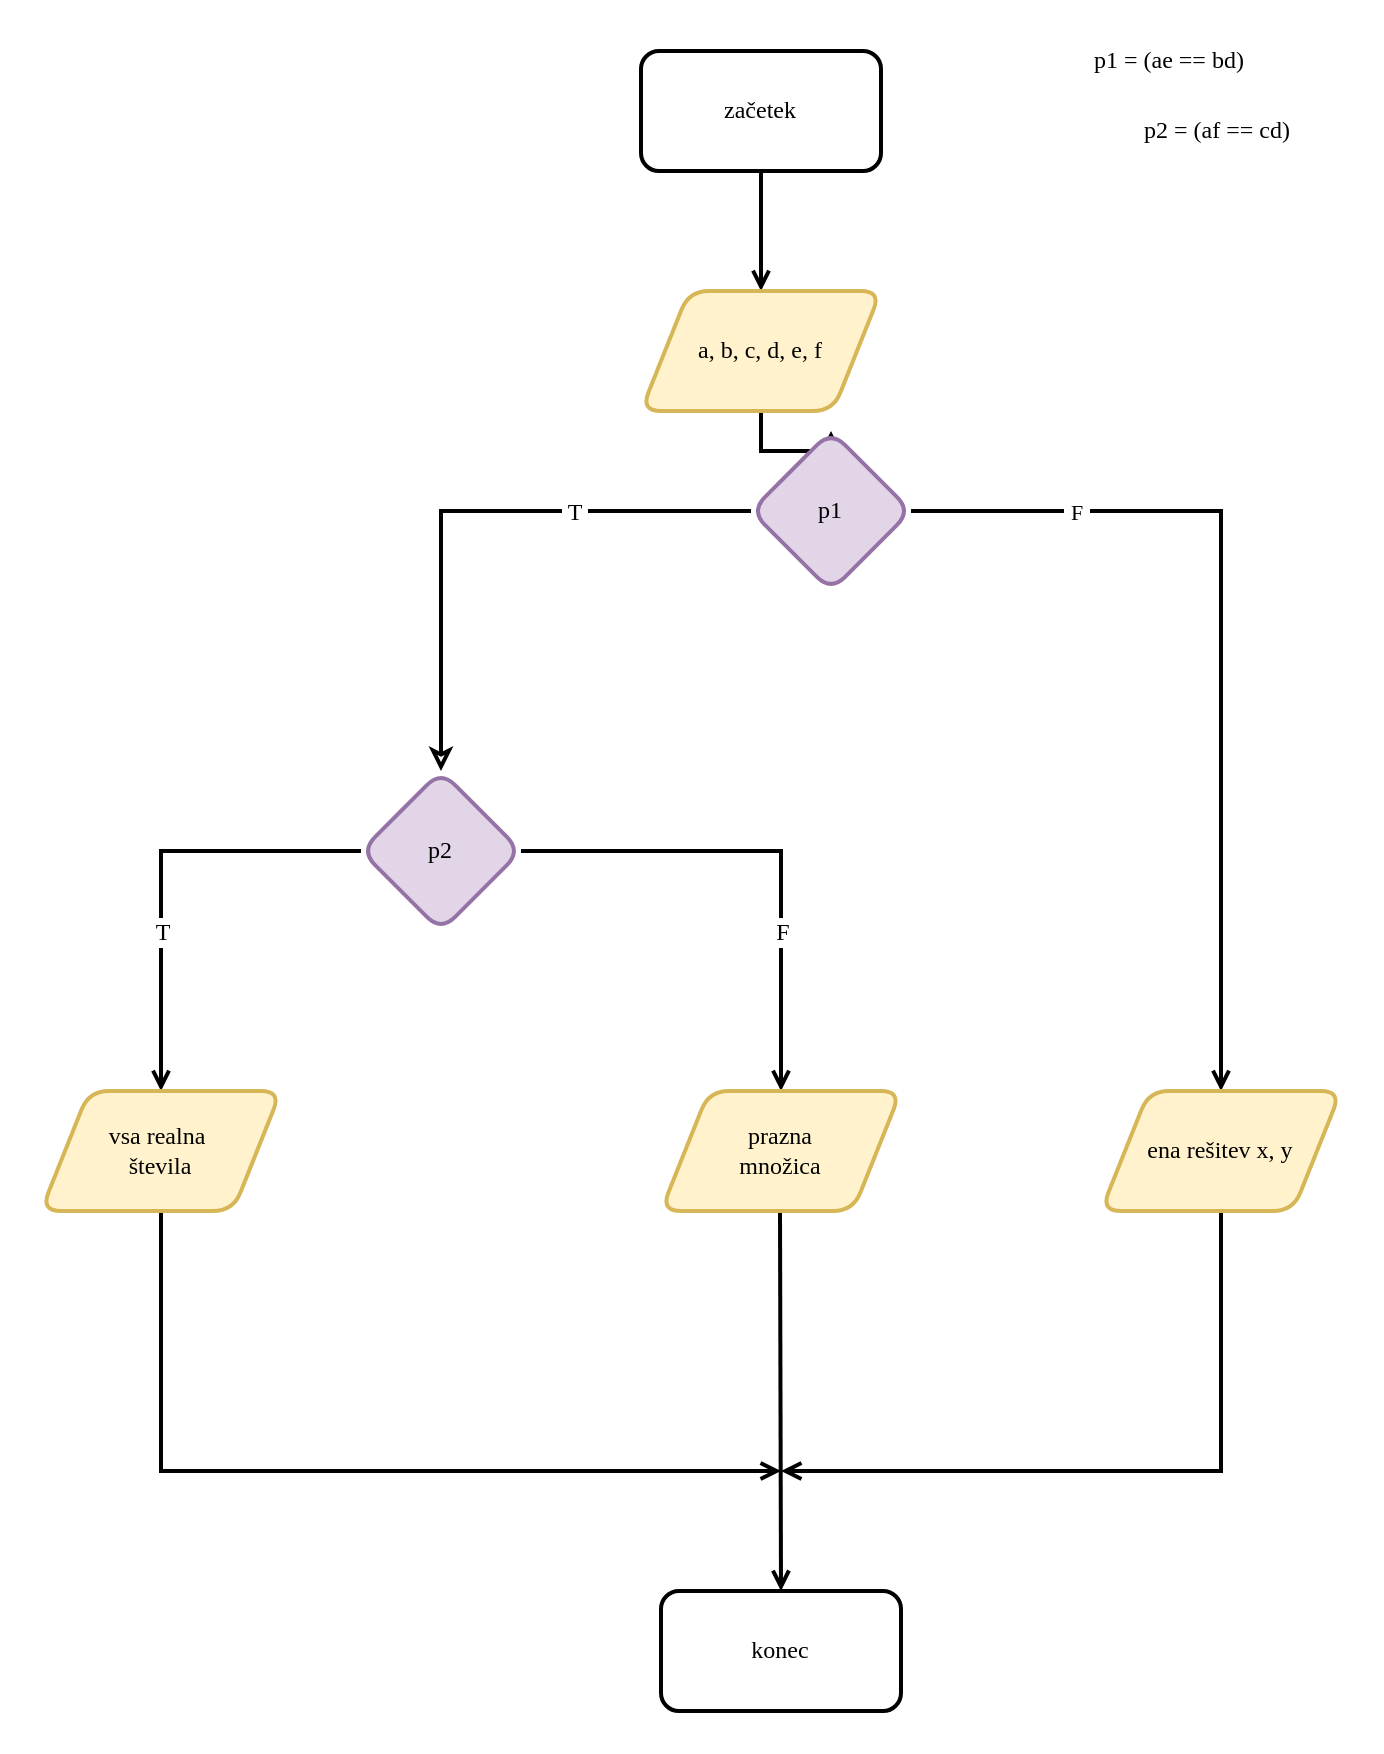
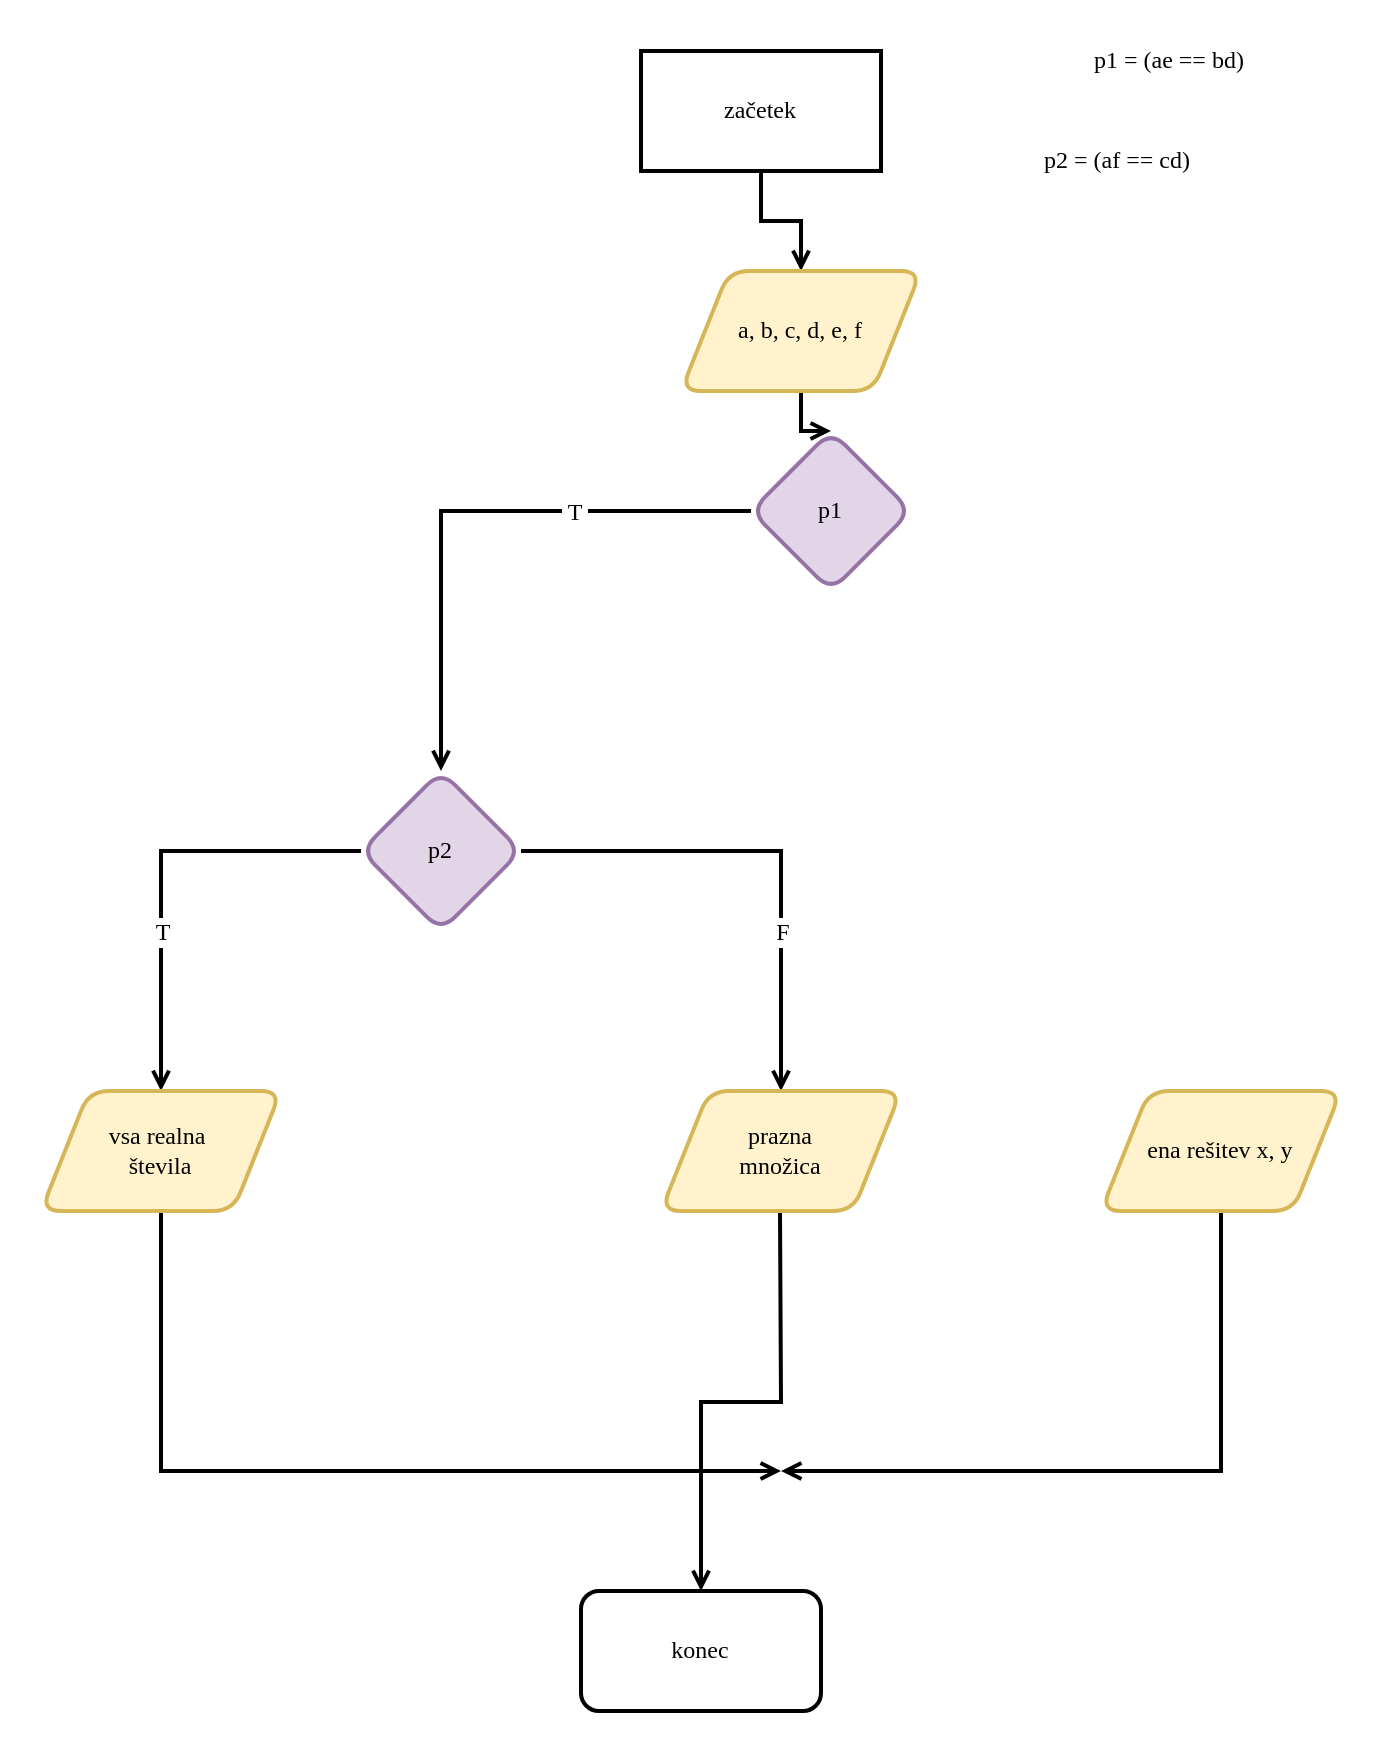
node "začetek": shape rounded rectangle -> rectangle
node "p2 = (af == cd)": moved (1241, 131) -> (1141, 161)
node "a, b, c, d, e, f": moved (761, 351) -> (801, 331)
edge "p1" -> "ena rešitev x, y": removed, label "F"
edge "p1" -> "p2": arrowhead classic -> open
node "konec": moved (781, 1651) -> (701, 1651)
